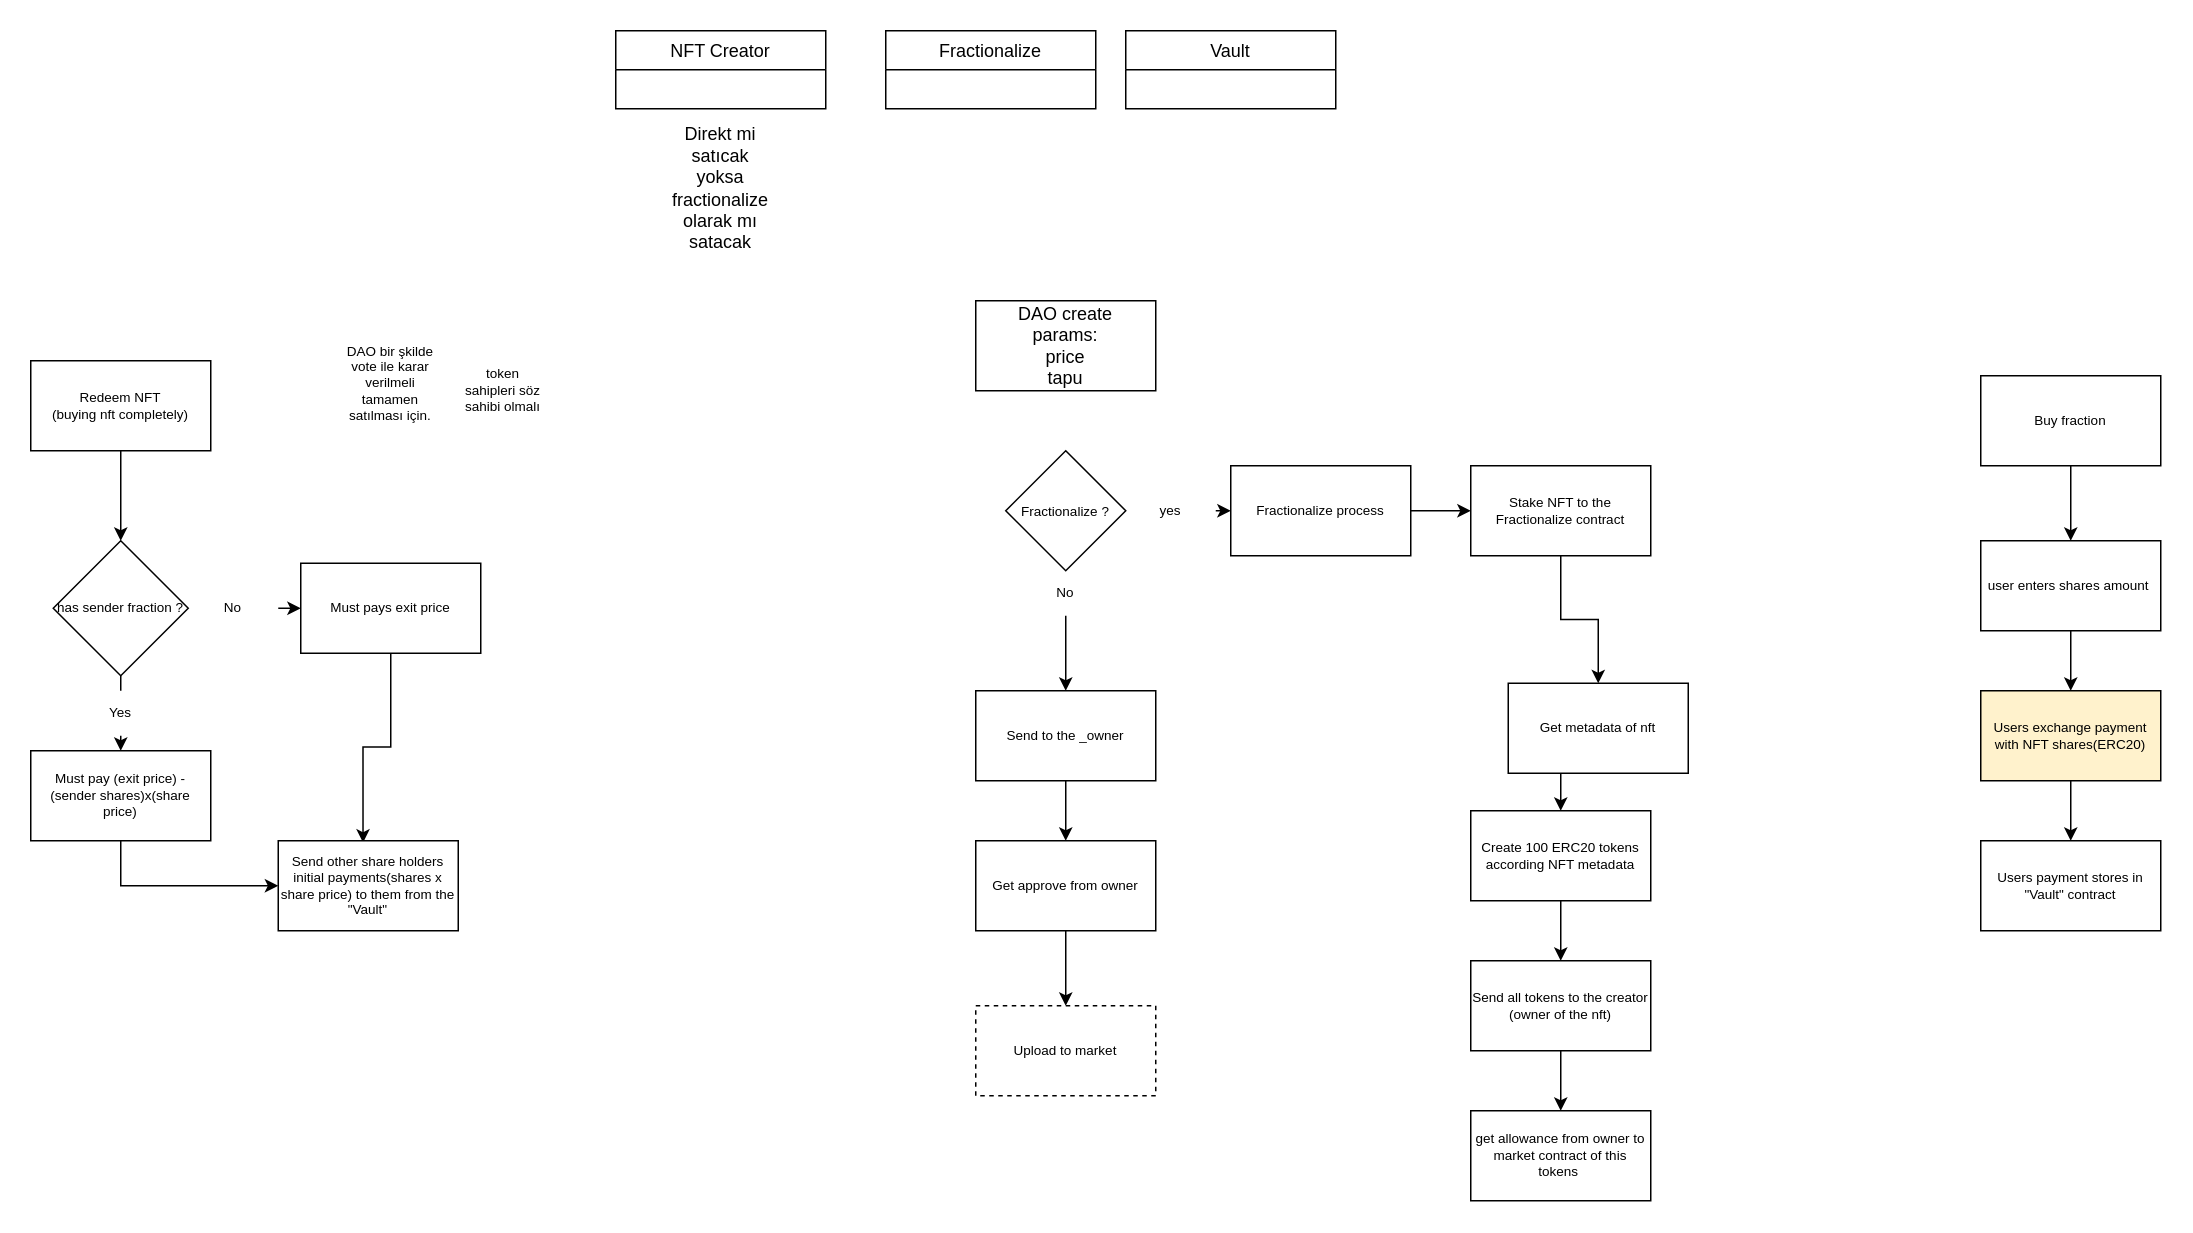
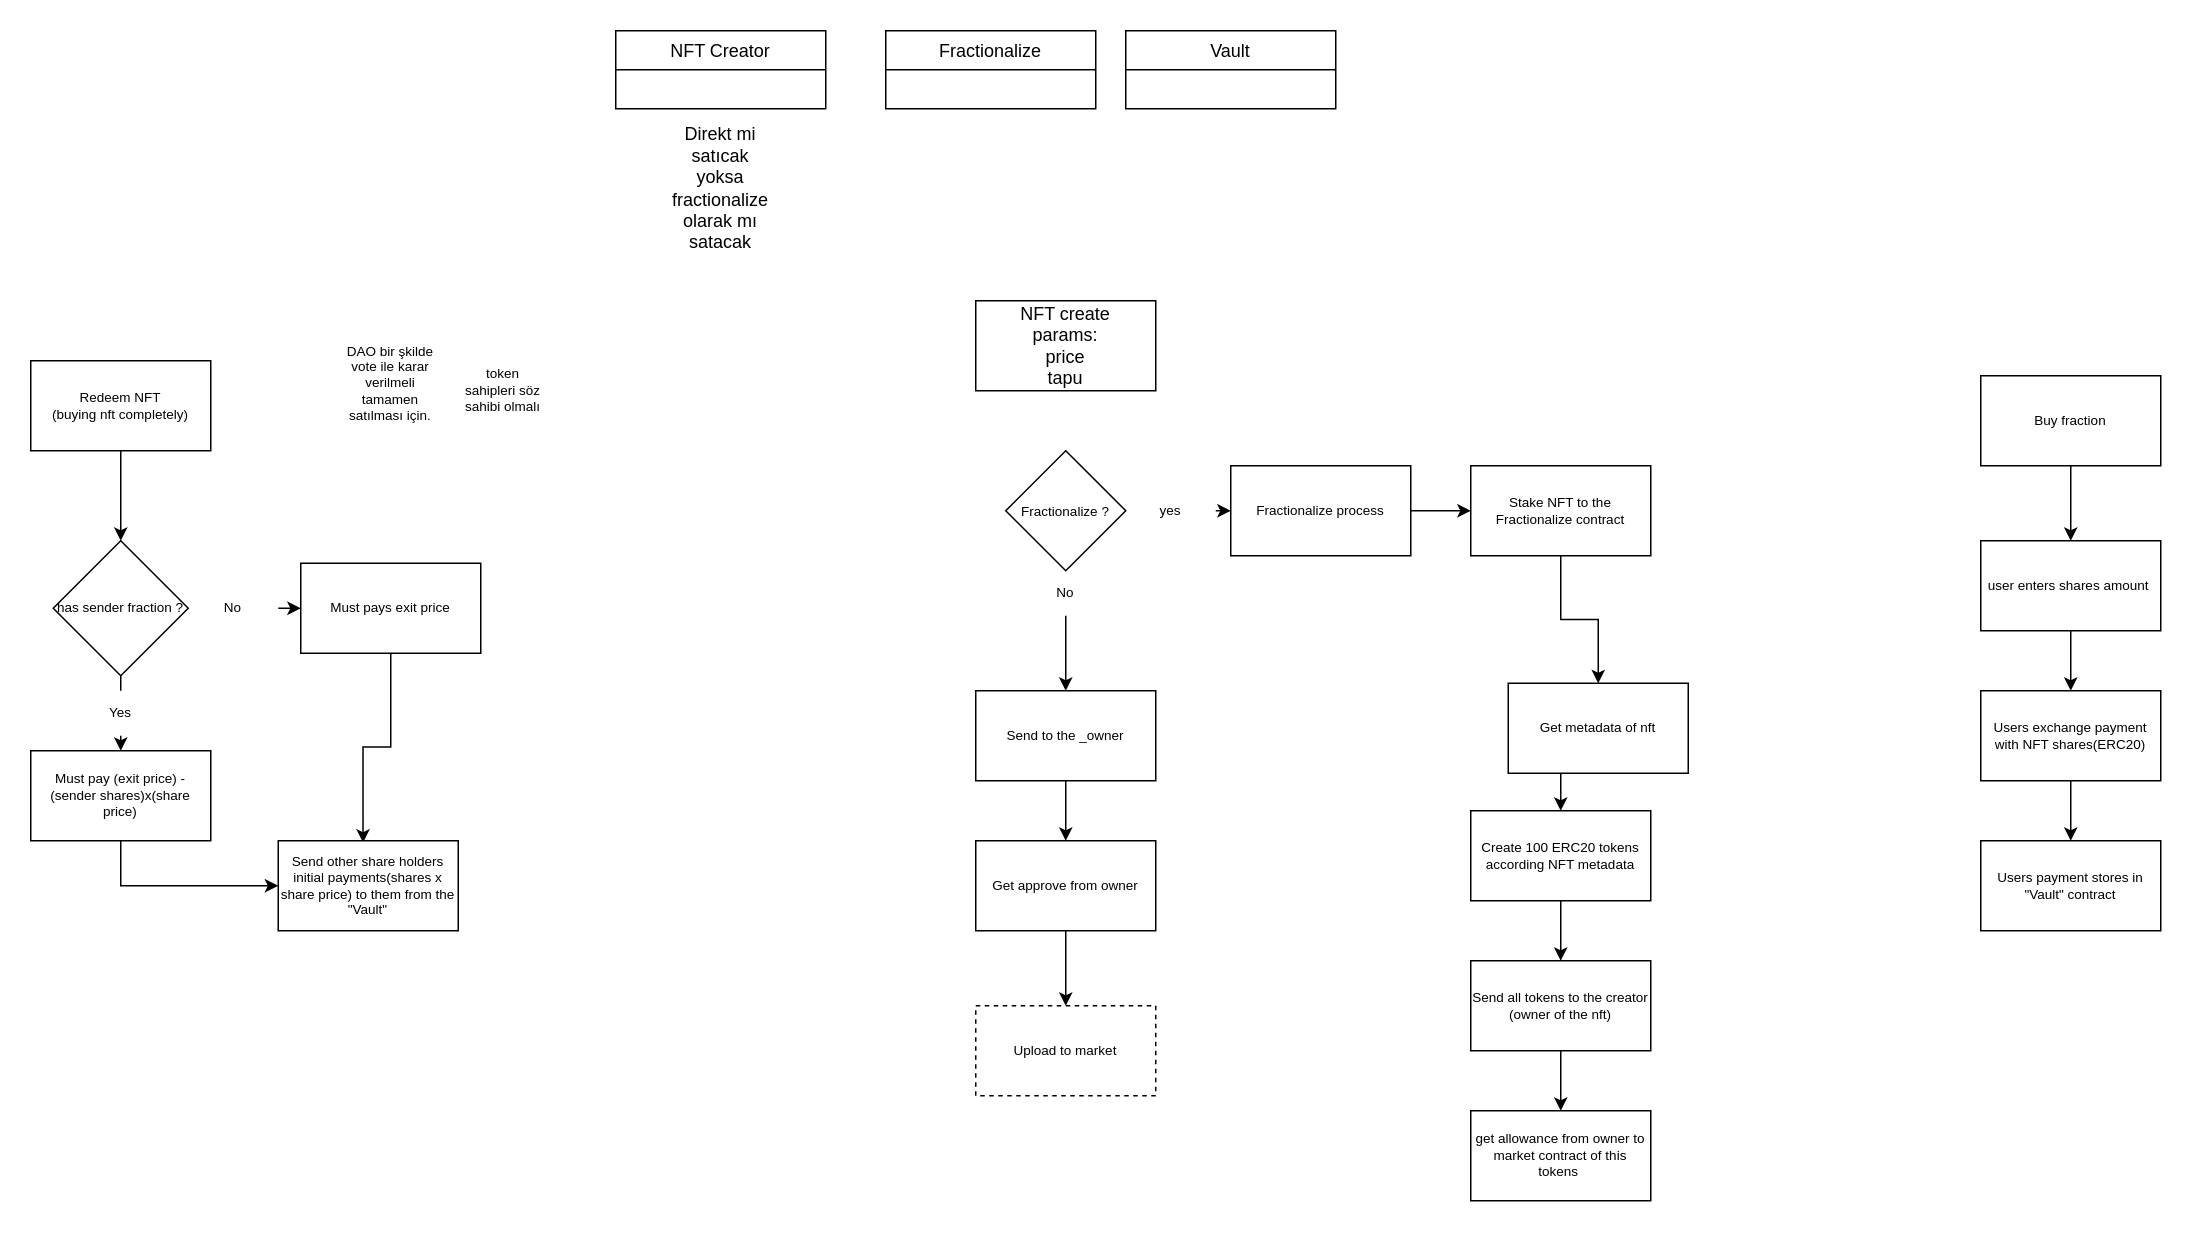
node "DAO create params: price tapu": label "DAO create params: price tapu" -> "NFT create params: price tapu"
node "Users exchange payment with NFT shares(ERC20)": fillcolor #fff2cc -> #ffffff
